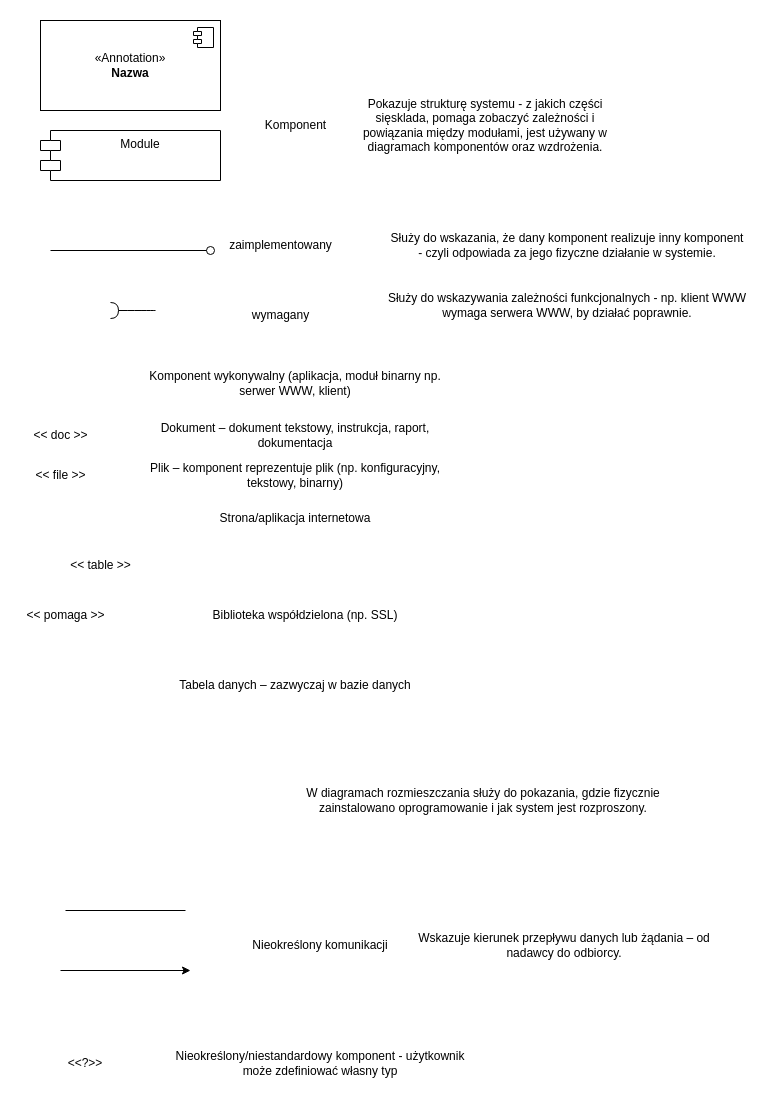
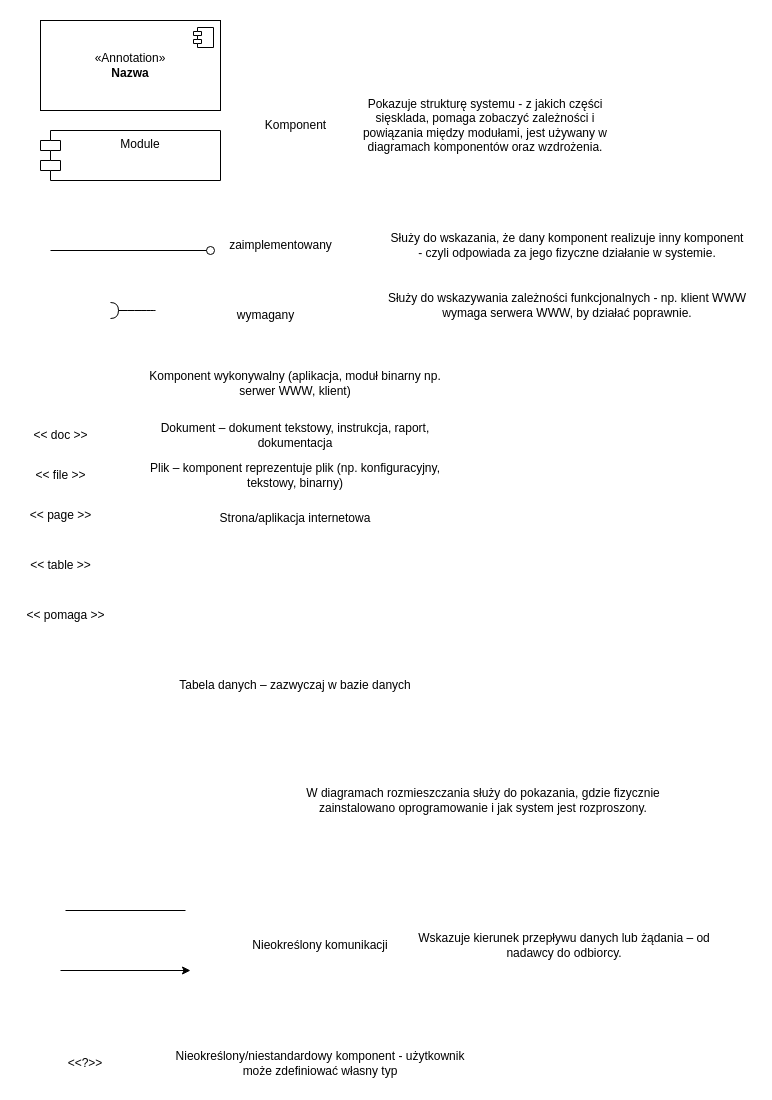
node "wymagany": moved (281, 316) -> (266, 316)
node "<< page >>": added
node "<< table >>": moved (101, 566) -> (61, 566)
node "Biblioteka współdzielona (np. SSL)": removed
